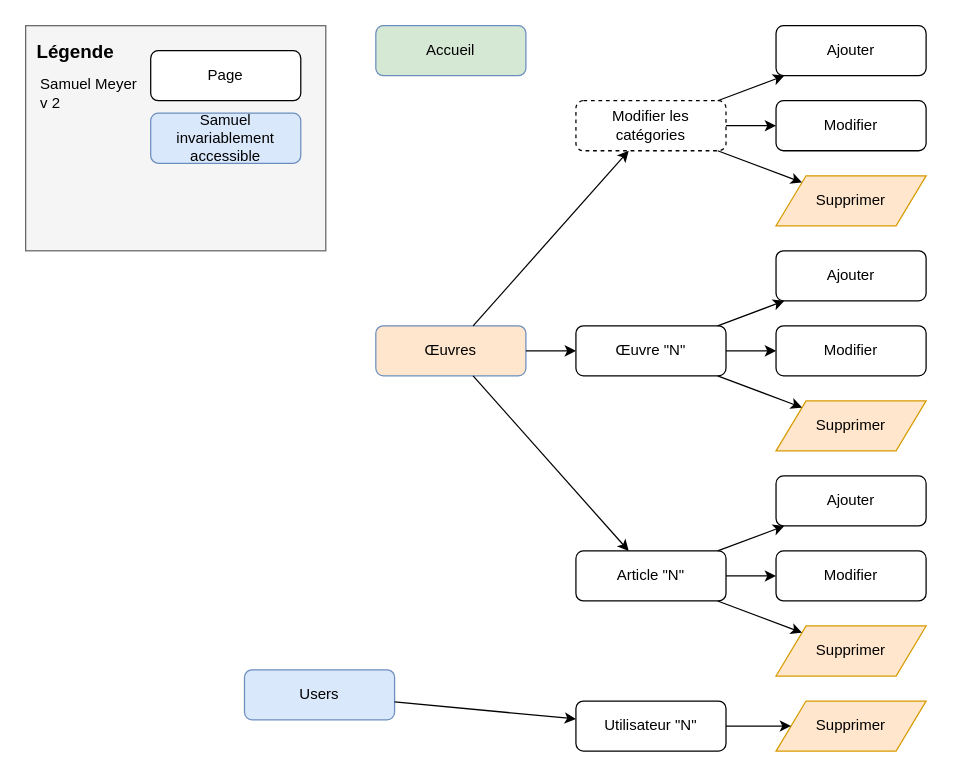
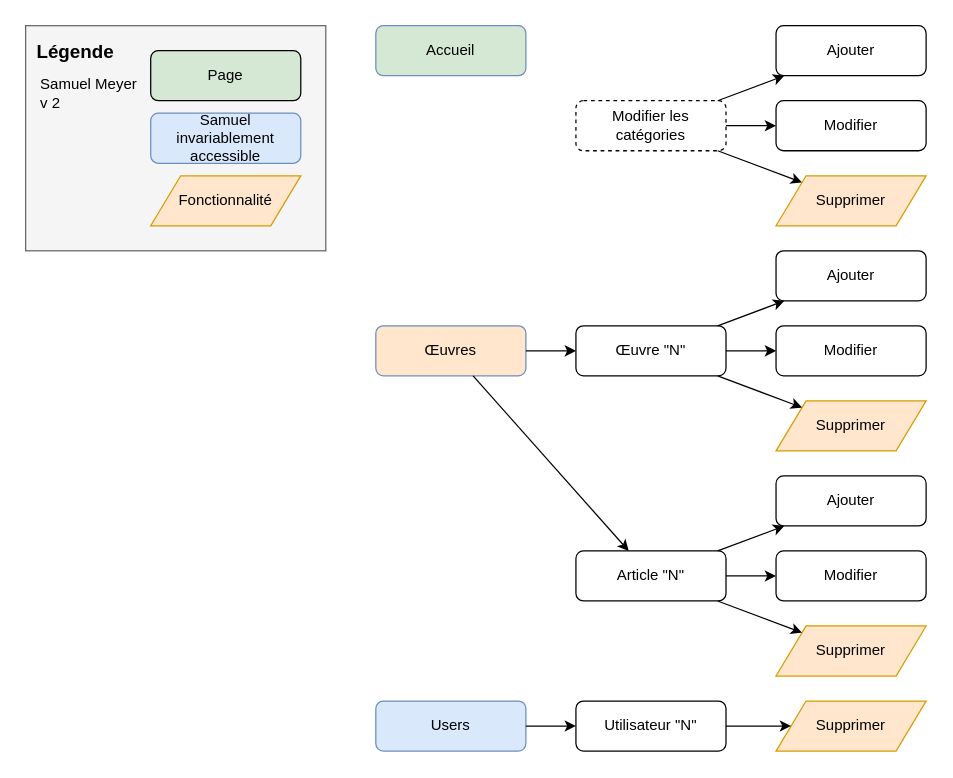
node "Page": fillcolor #ffffff -> #d5e8d4
node "Fonctionnalité": added
edge "Œuvres" -> "Modifier les catégories": removed
node "Users": moved (319, 694) -> (451, 726)
